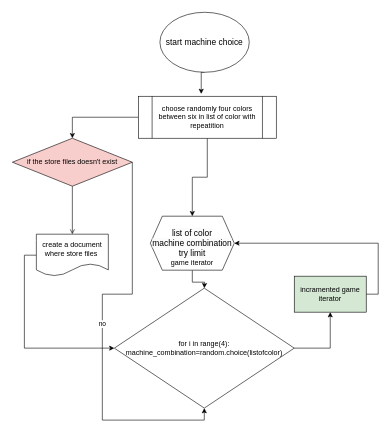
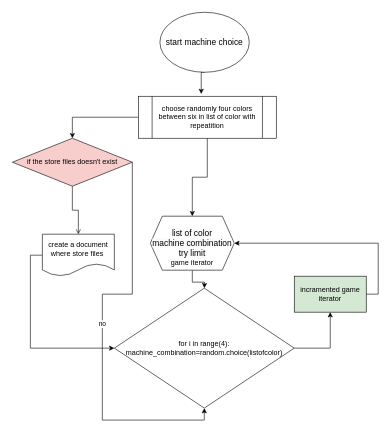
node "create a document where store files": moved (72, 255) -> (78, 255)
